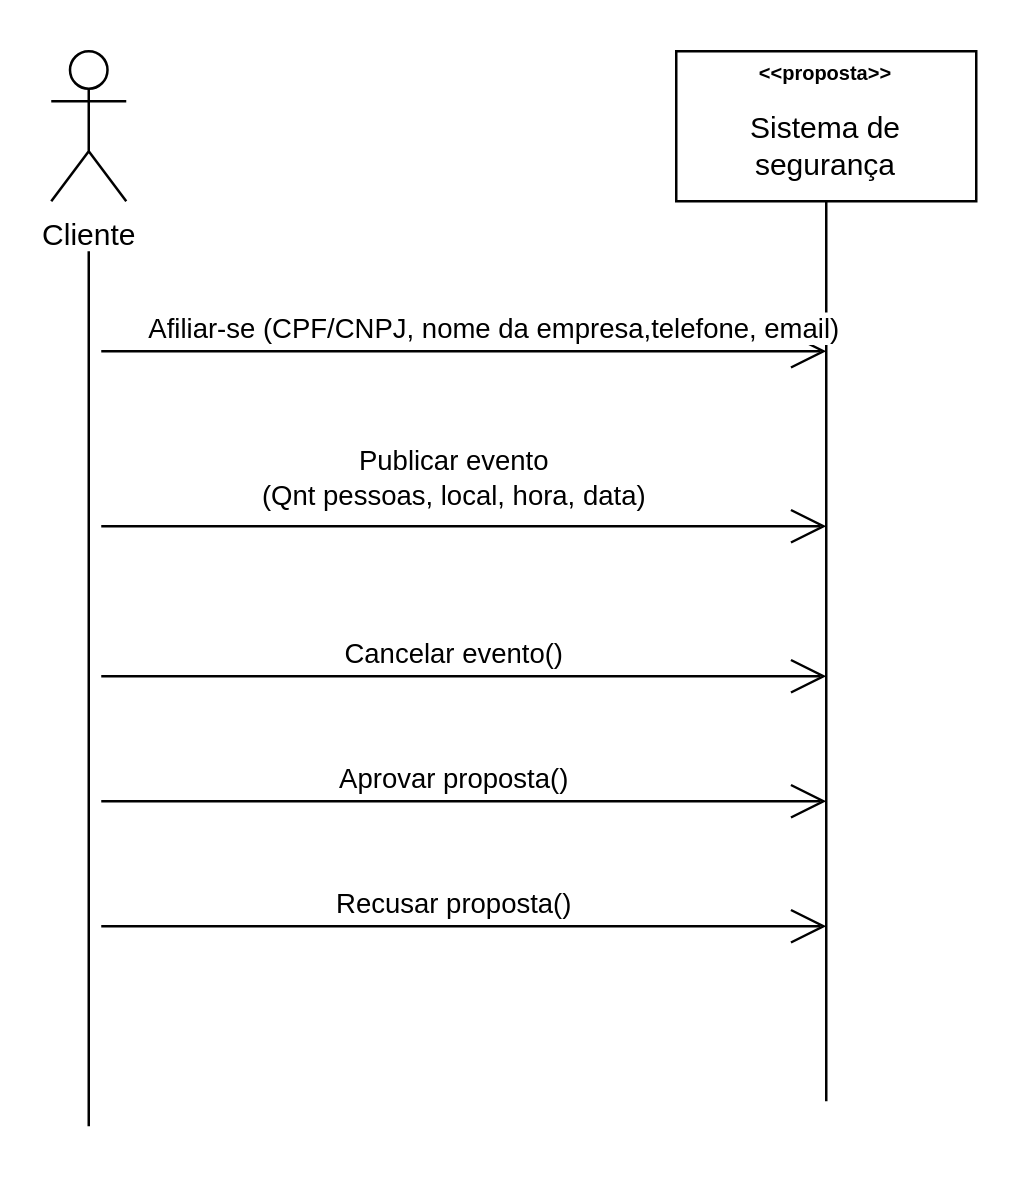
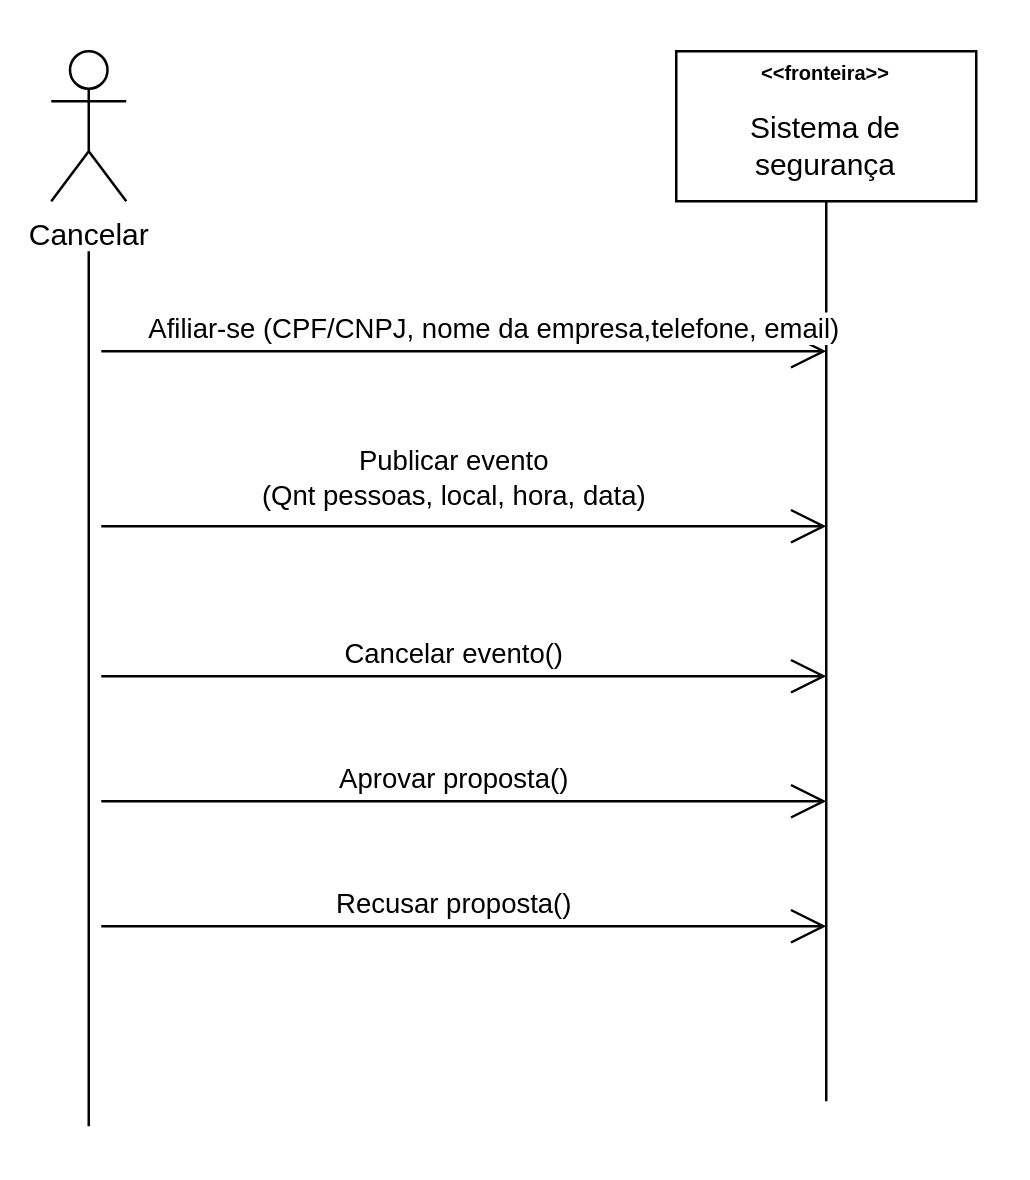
node "<<proposta>> Sistema de segurança": label "<<proposta>> Sistema de segurança" -> "<<fronteira>> Sistema de segurança"
node "Cliente": label "Cliente" -> "Cancelar"
